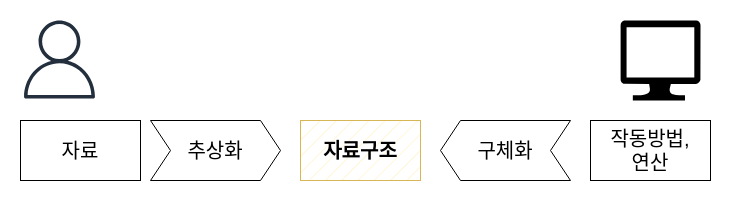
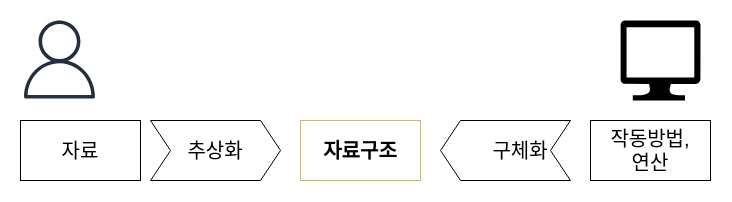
node "자료구조": fillcolor #fff2cc -> #ffffff
node "구체화": moved (506, 151) -> (521, 151)
